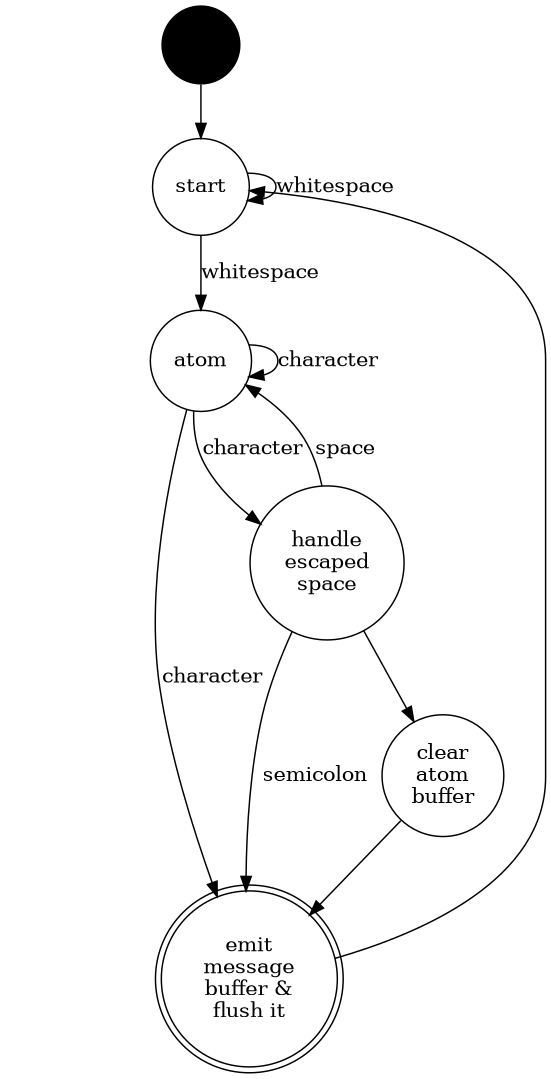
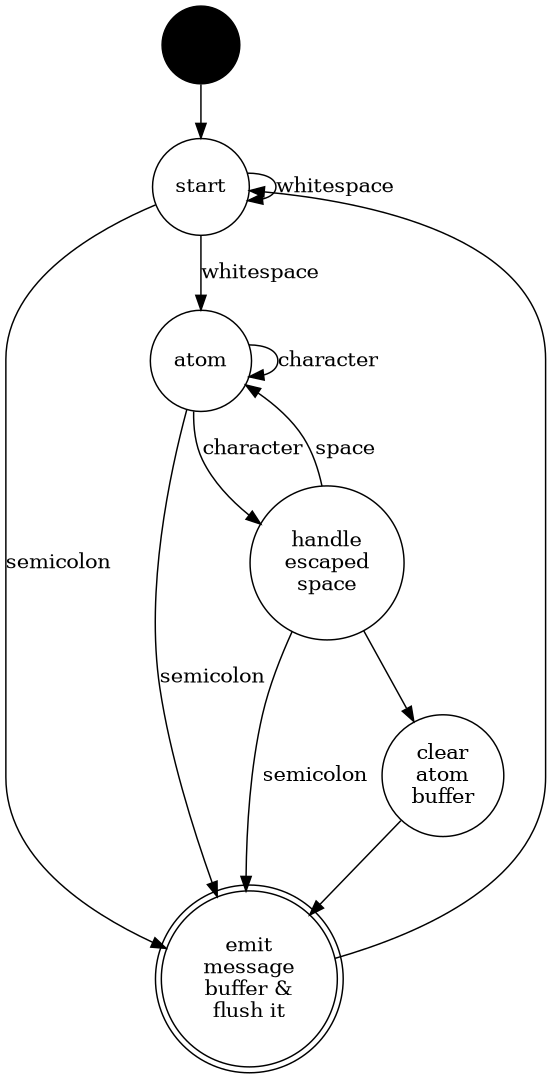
edge "start" -> "emit message buffer & flush it": added, label "semicolon"
edge "atom" -> "emit message buffer & flush it": label "character" -> "semicolon"
